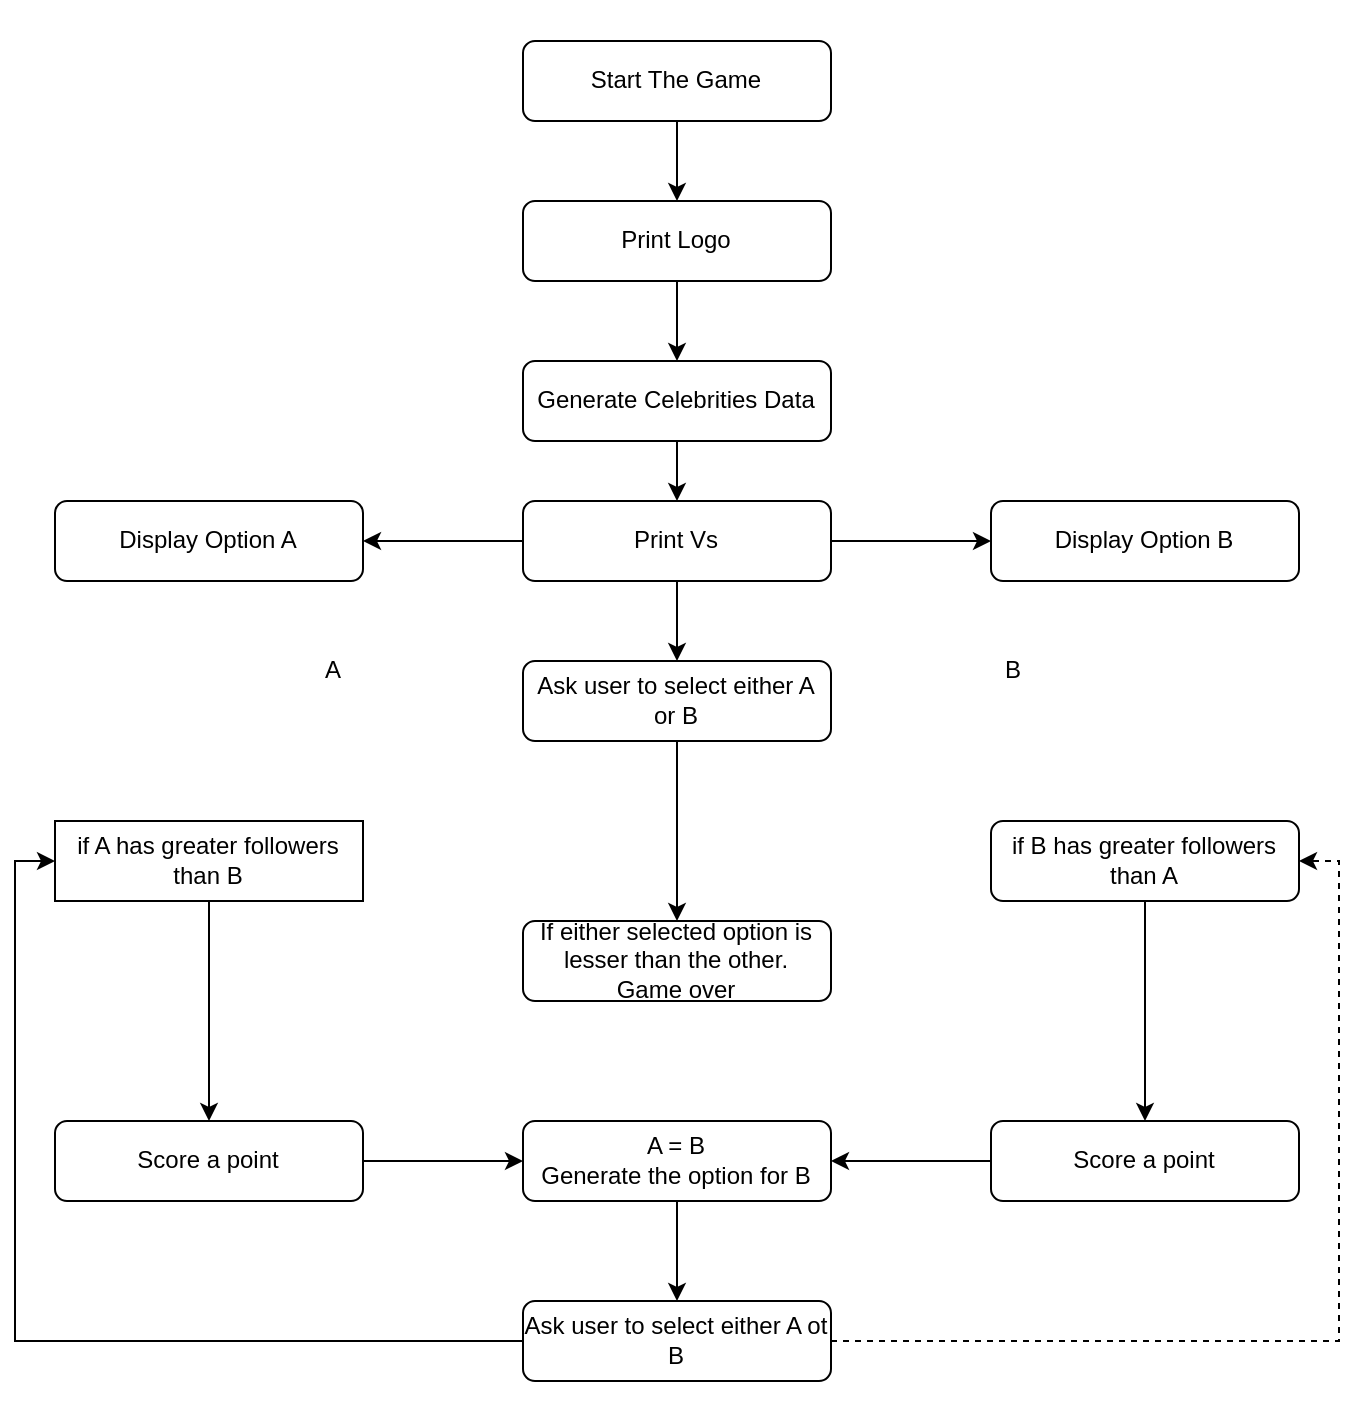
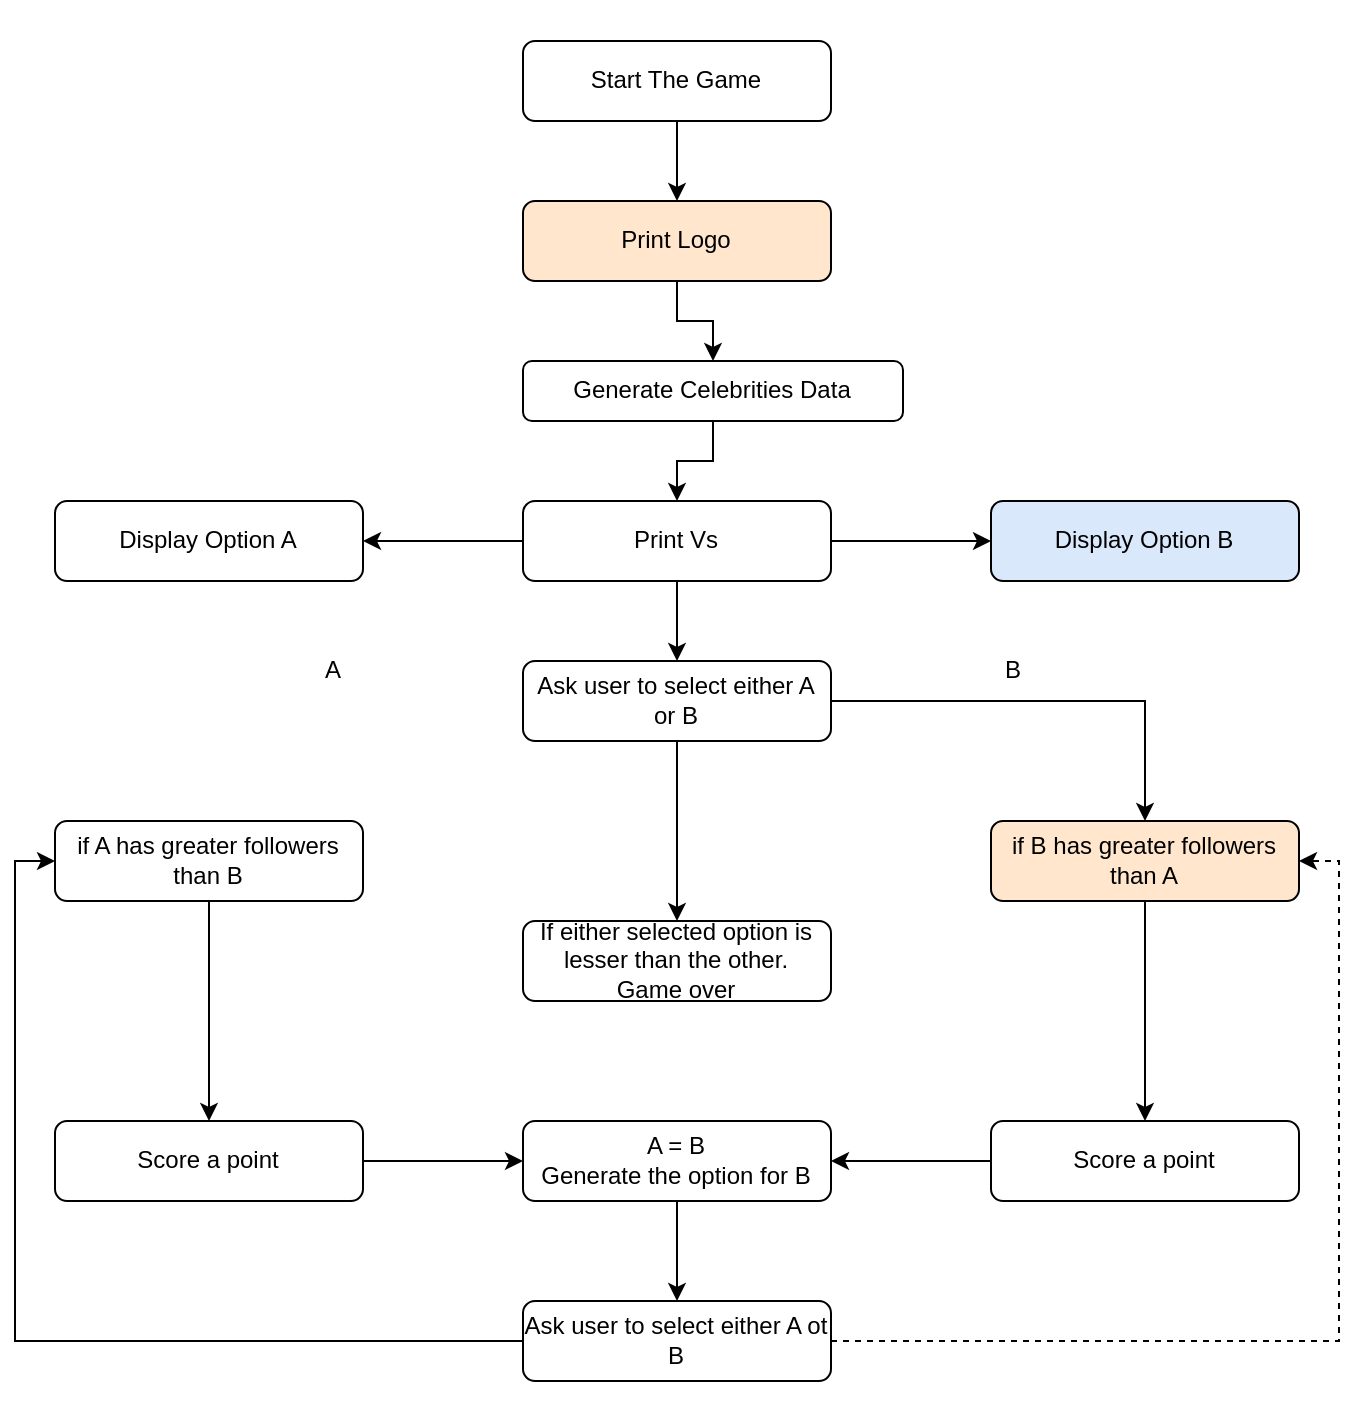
node "Print Logo": fillcolor #ffffff -> #ffe6cc
node "Generate Celebrities Data": size 308x80 -> 380x60
node "Display Option B": fillcolor #ffffff -> #dae8fc
edge "Ask user to select either A or B" -> "if B has greater followers than A": added
node "if A has greater followers than B": shape rectangle -> rounded rectangle
node "if B has greater followers than A": fillcolor #ffffff -> #ffe6cc
